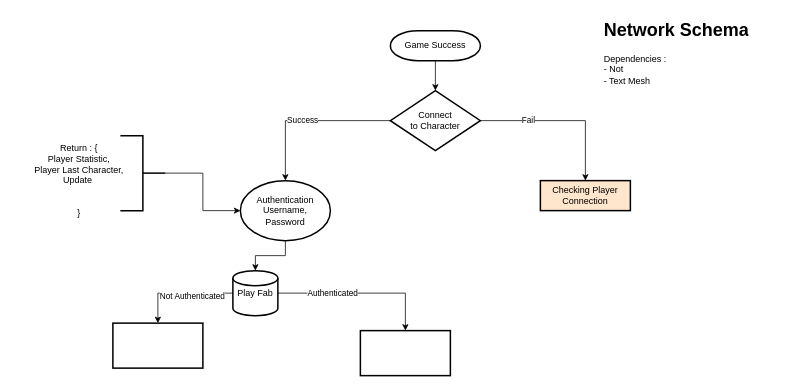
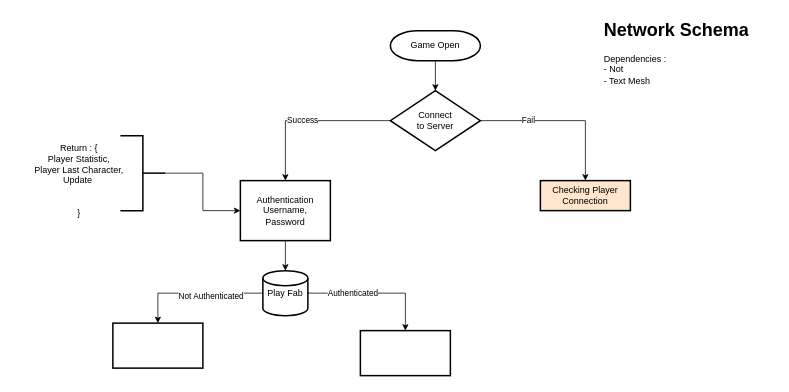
node "Game Success": label "Game Success" -> "Game Open"
node "Connect to Character": label "Connect to Character" -> "Connect to Server"
node "Authentication Username, Password": shape ellipse -> rectangle
node "Play Fab": moved (255, 293) -> (285, 293)
